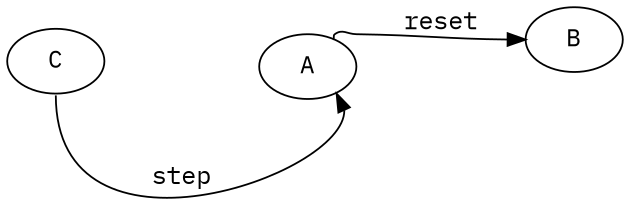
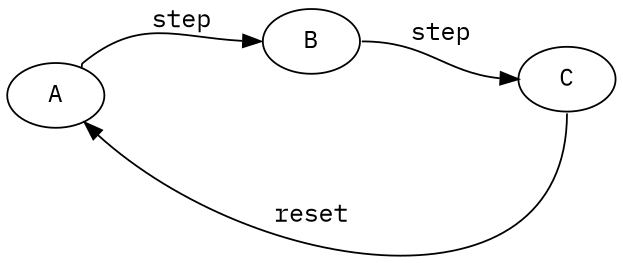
edge "A" -> "B": label " reset " -> " step "
edge "B" -> "C": added, label "step"
edge "C" -> "A": label " step " -> " reset "
